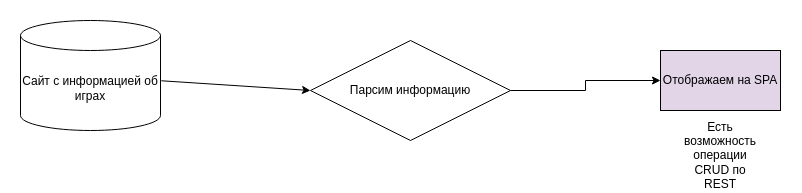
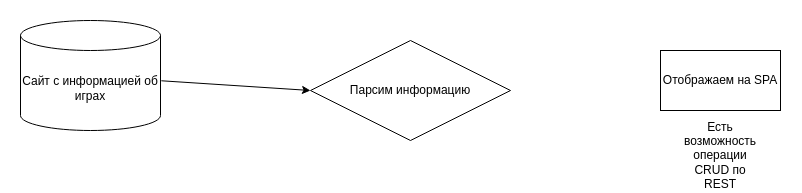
node "Отображаем на SPA": fillcolor #e1d5e7 -> #ffffff
edge "Парсим информацию" -> "Отображаем на SPA": removed
